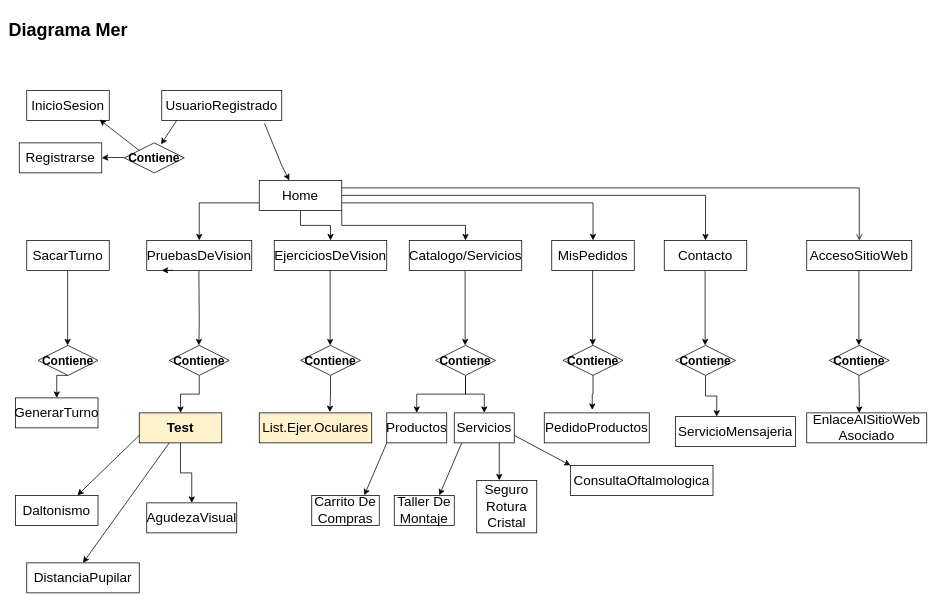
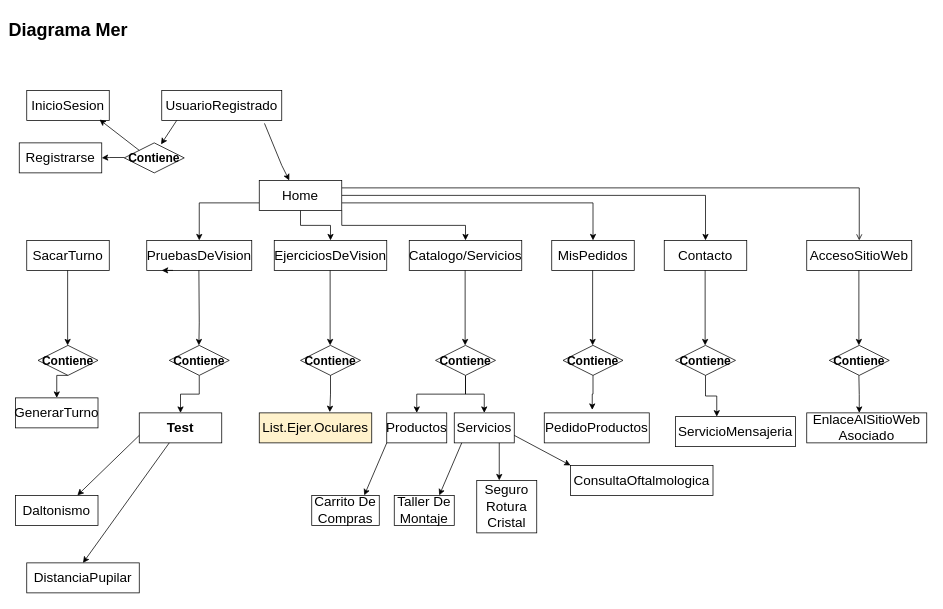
node "Test": fillcolor #fff2cc -> #ffffff
edge "Test" -> "AgudezaVisual": removed
node "AgudezaVisual": removed
